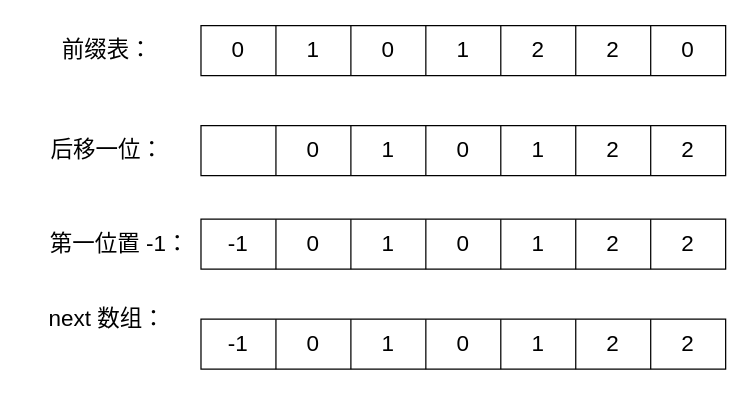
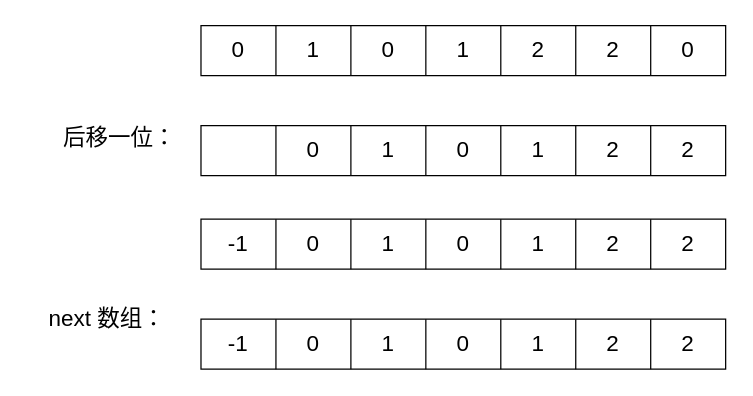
node "前缀表：": removed
node "后移一位：": moved (107, 151) -> (119, 138)
node "第一位置 -1：": removed
